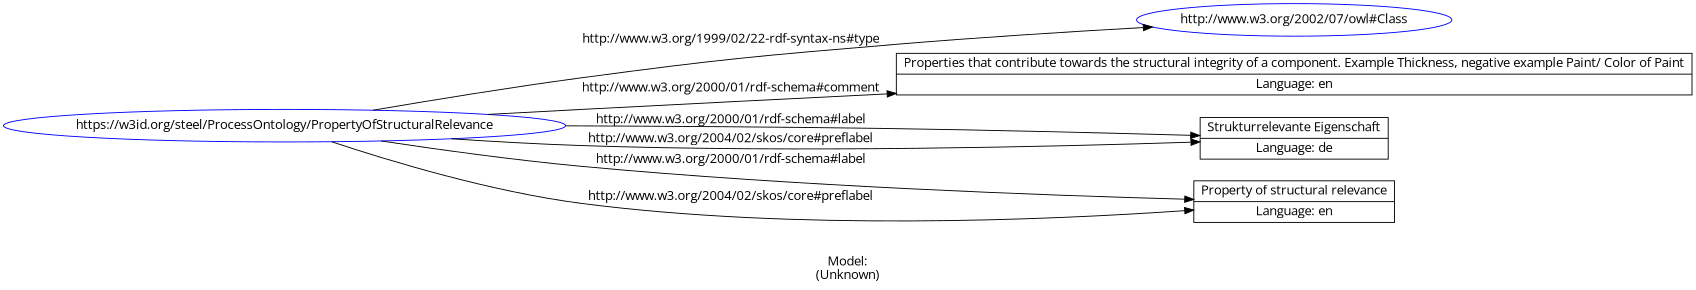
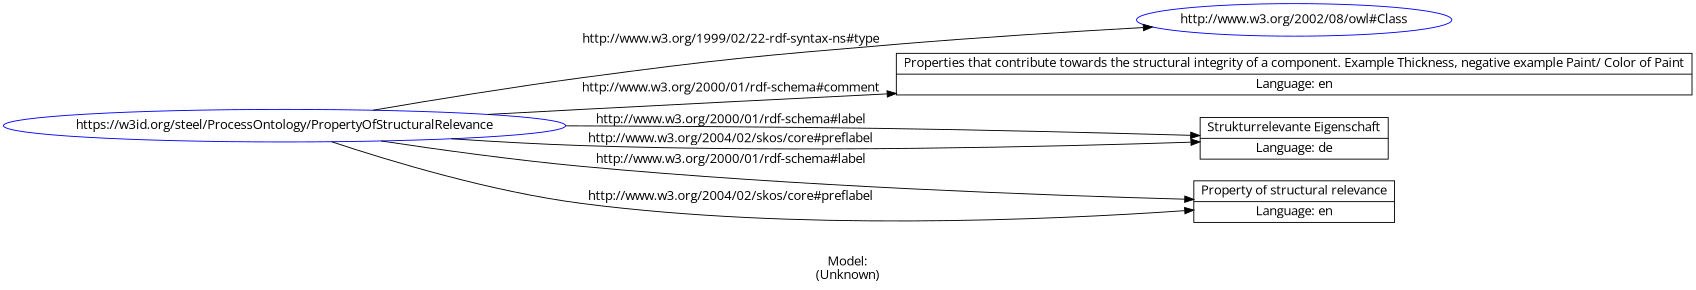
node "http://www.w3.org/2002/07/owl#Class": label "http://www.w3.org/2002/07/owl#Class" -> "http://www.w3.org/2002/08/owl#Class"
